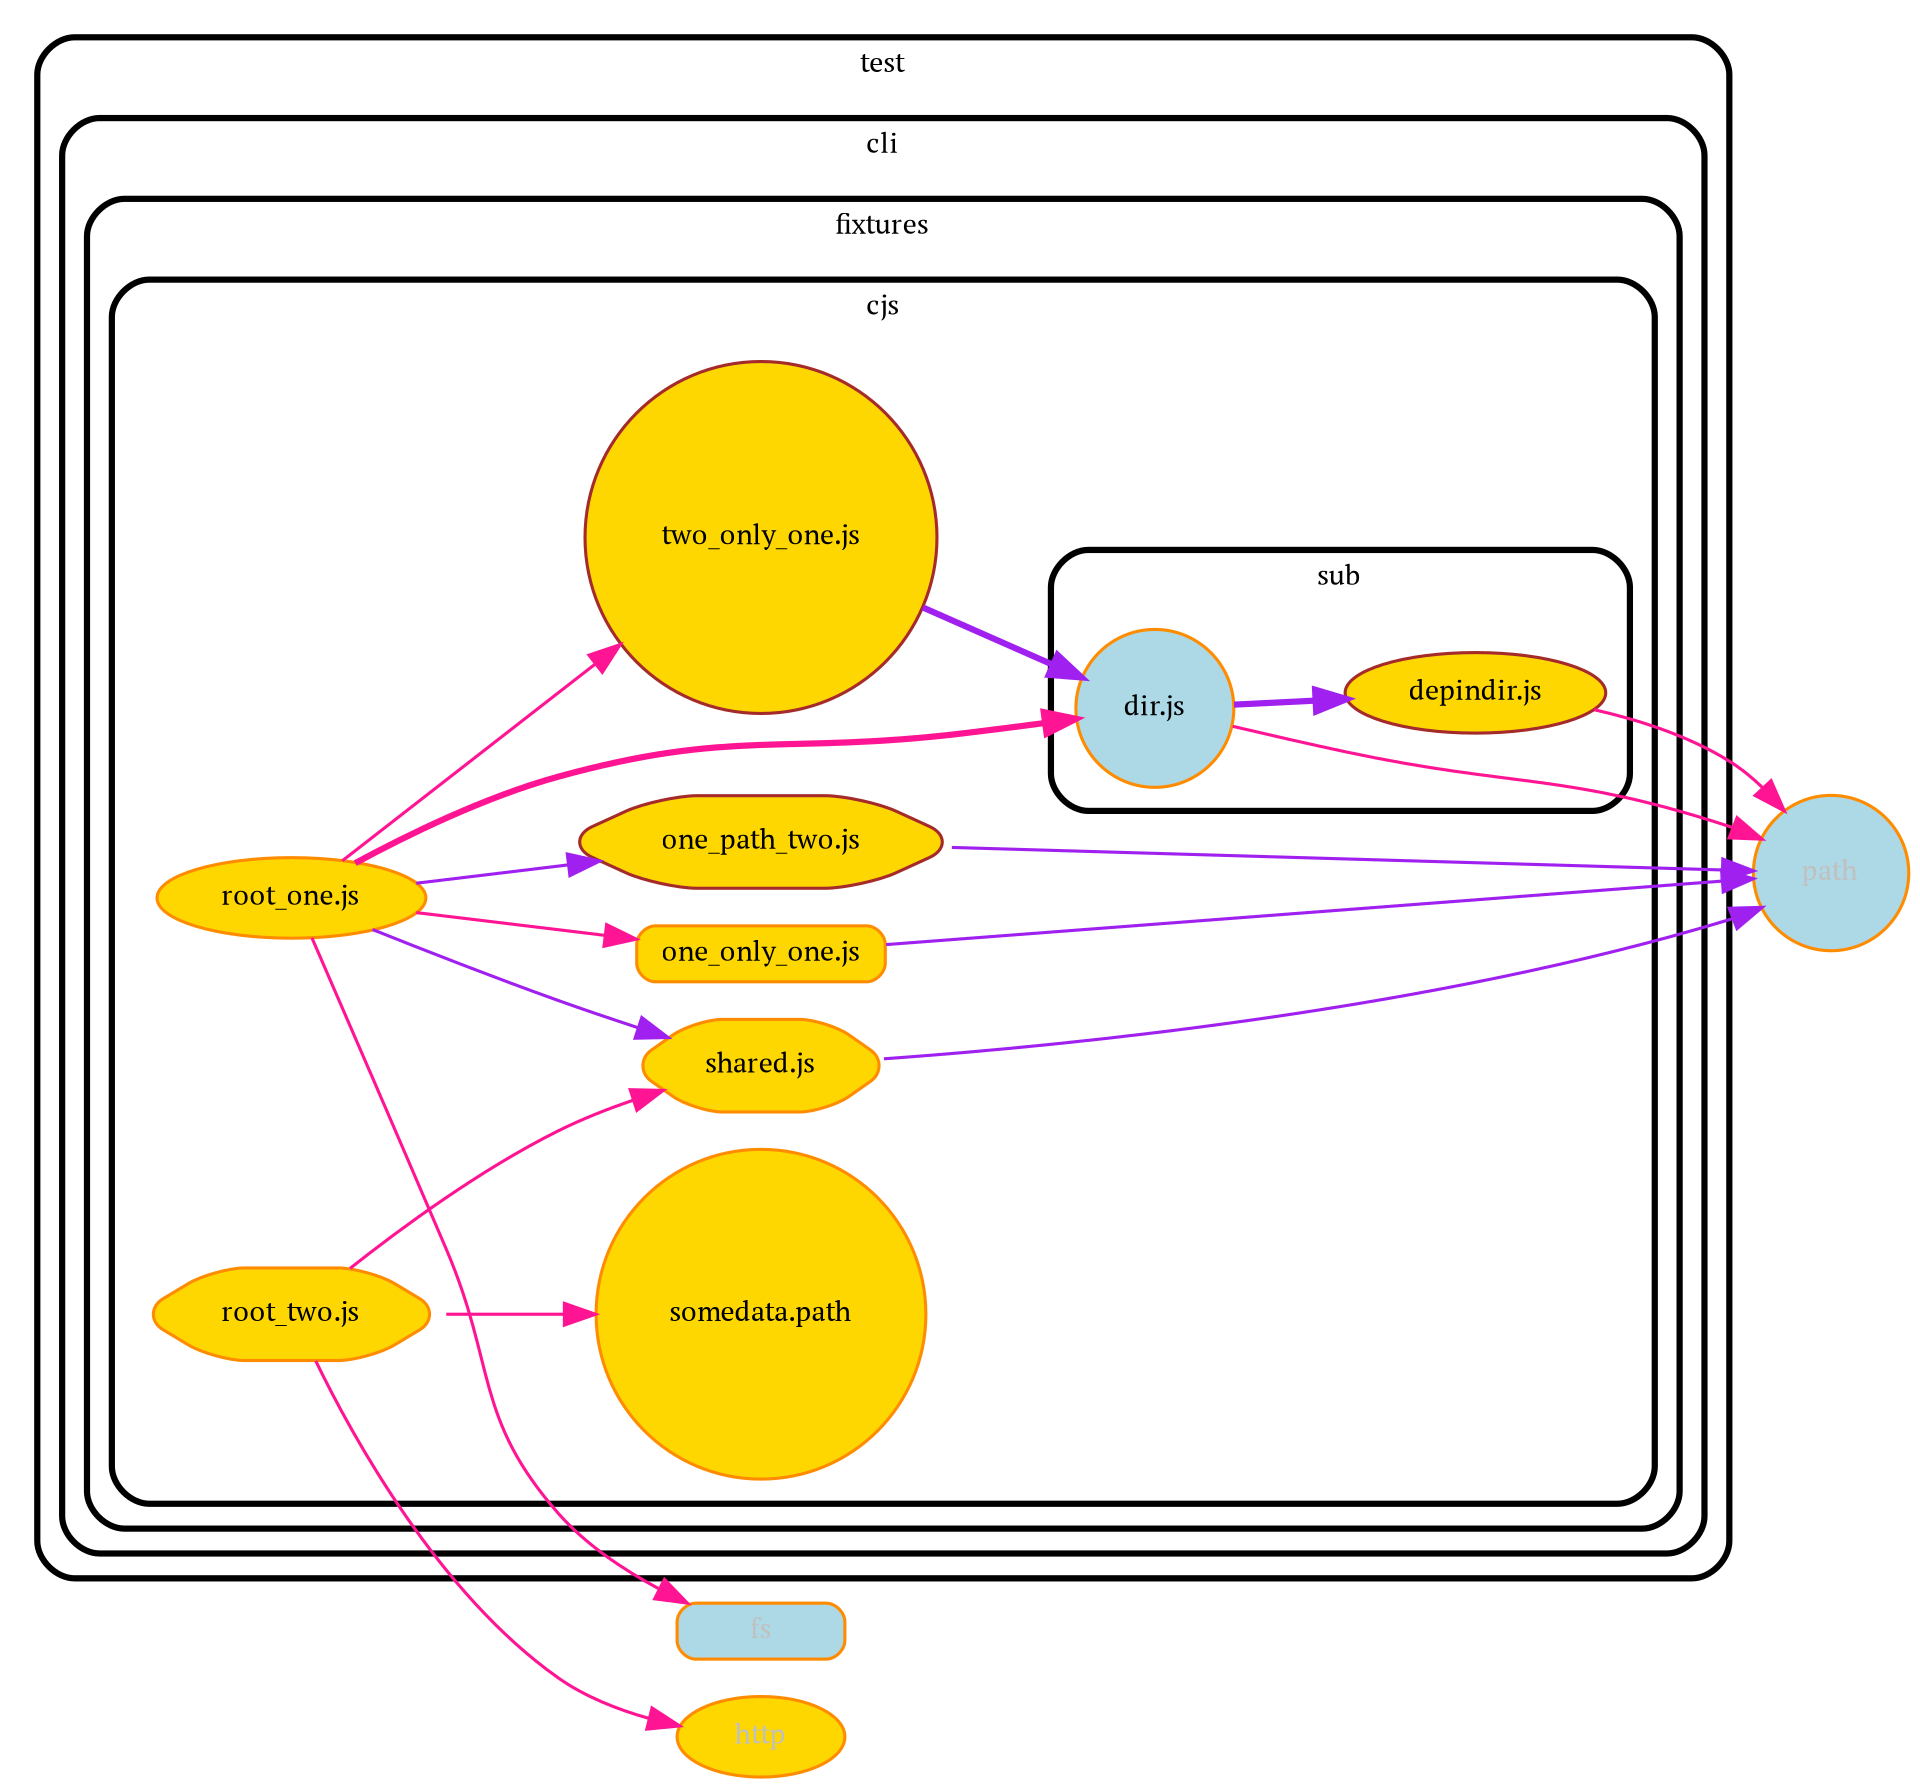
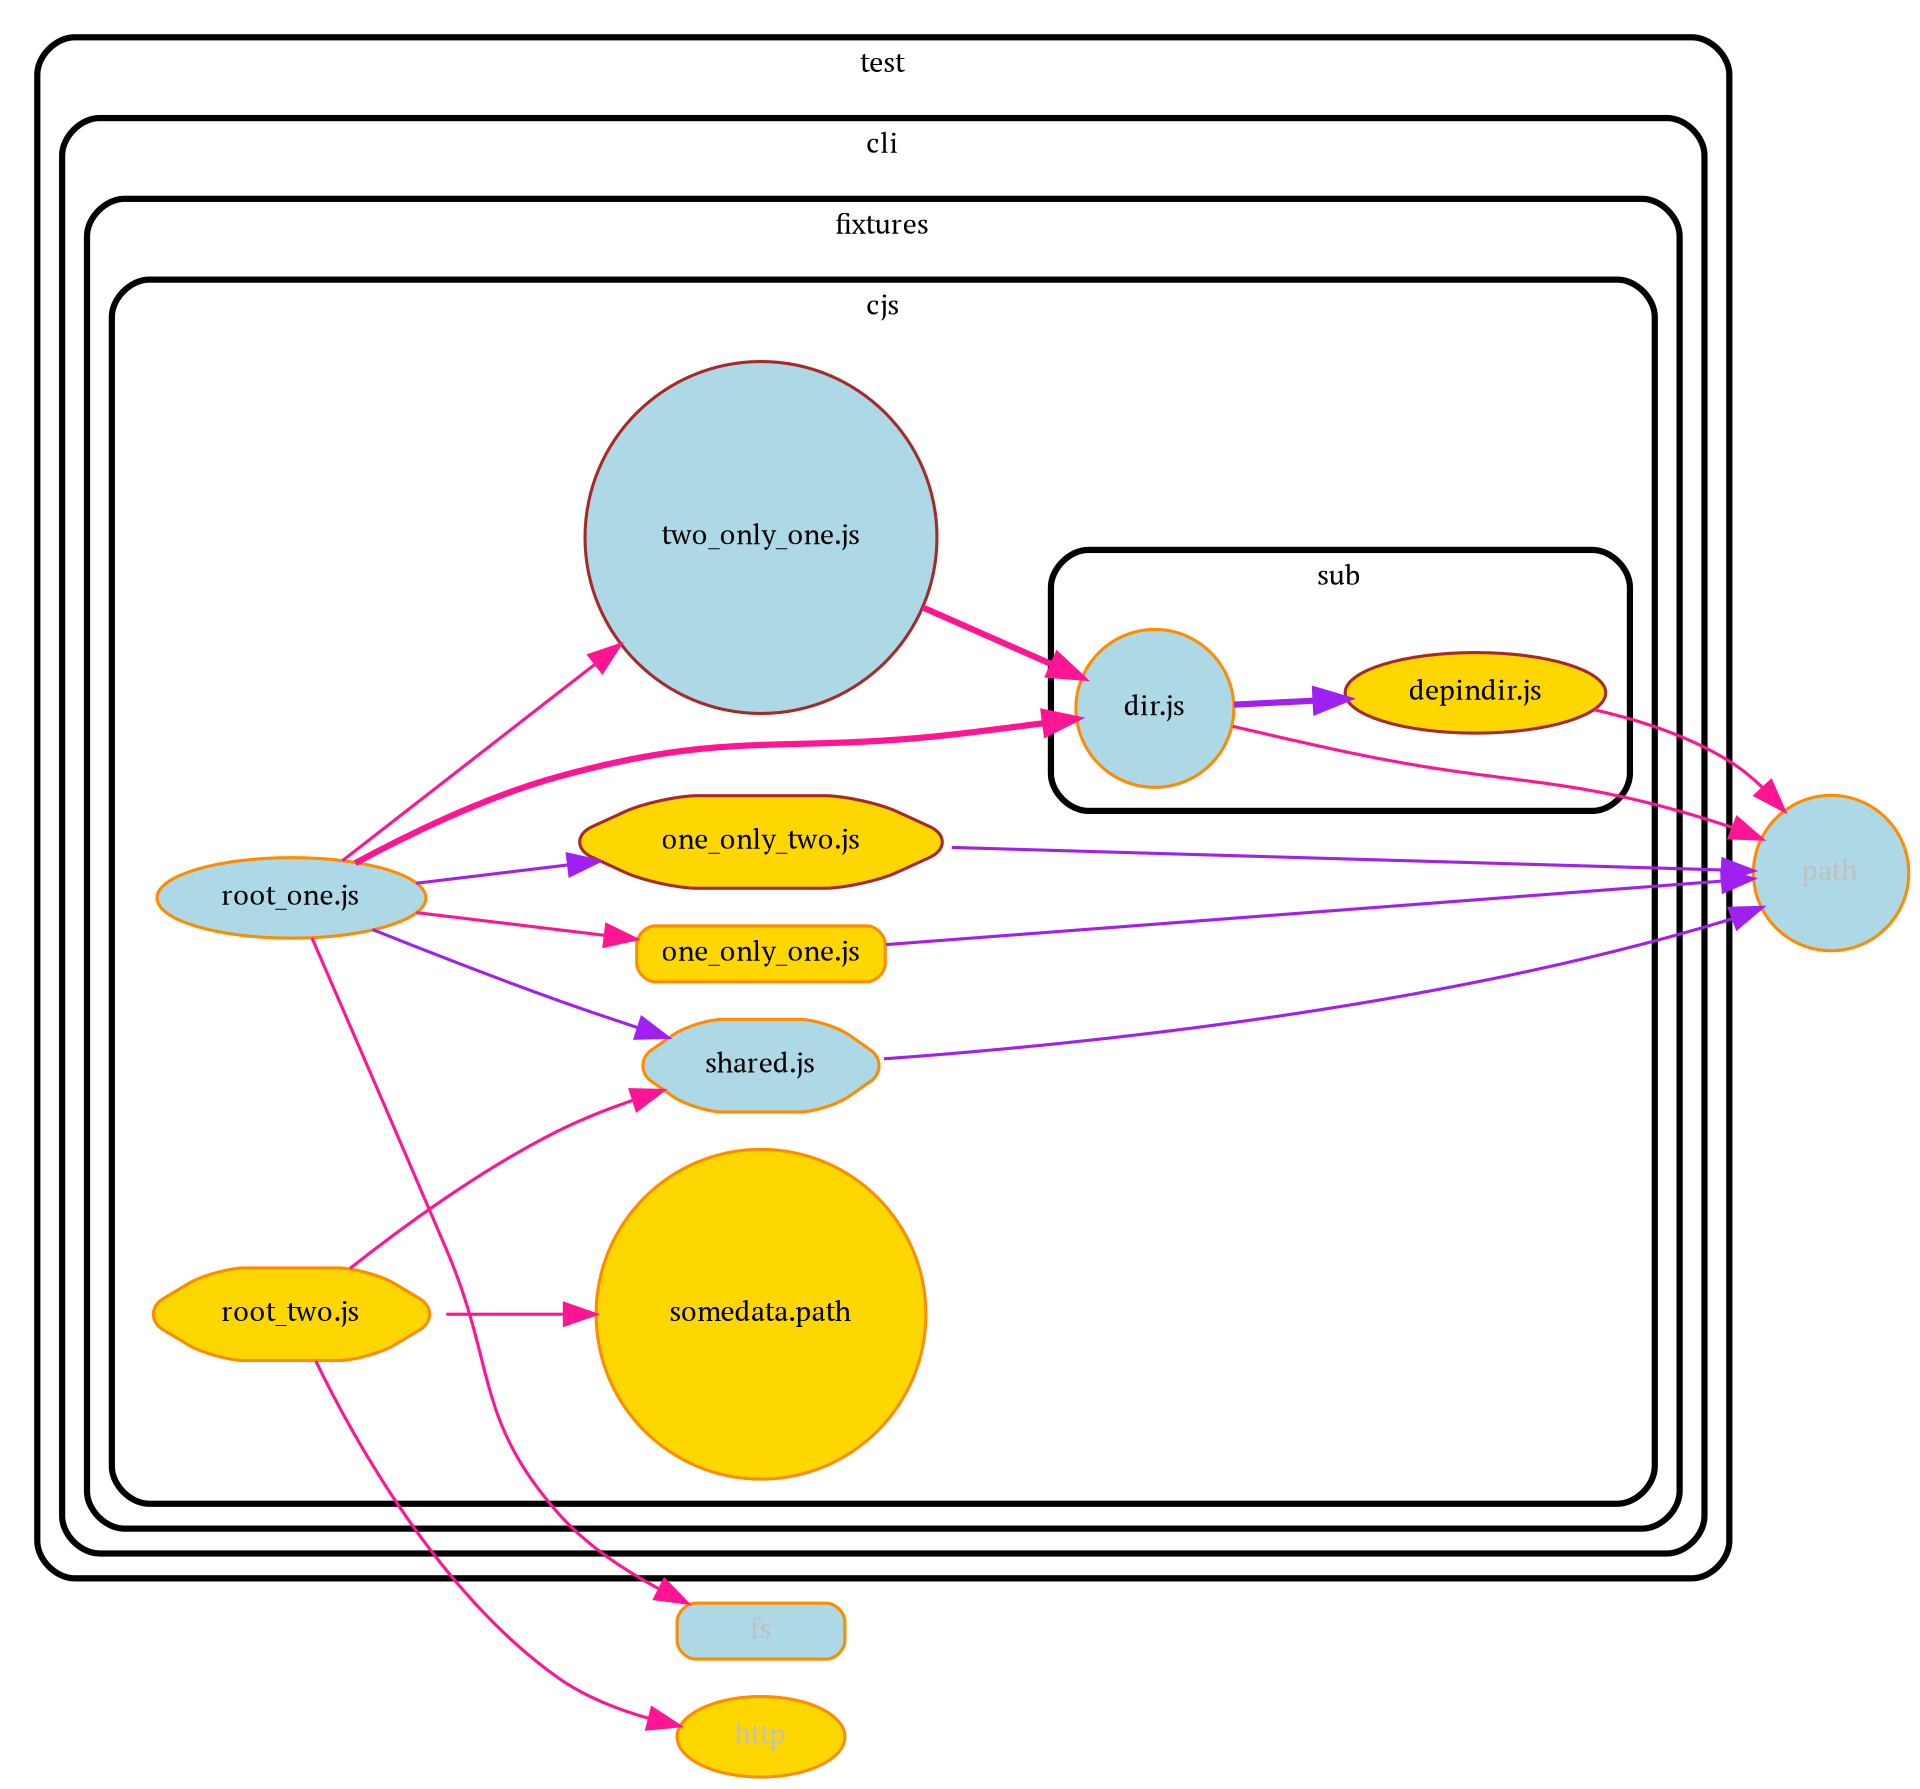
node "two_only_one.js": fillcolor gold -> lightblue
edge "two_only_one.js" -> "dir.js": color purple -> deeppink
node "one_path_two.js": label "one_path_two.js" -> "one_only_two.js"
node "root_one.js": fillcolor gold -> lightblue
node "shared.js": fillcolor gold -> lightblue
